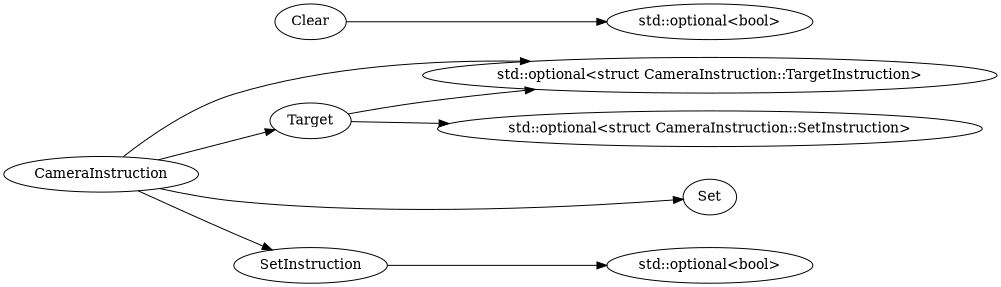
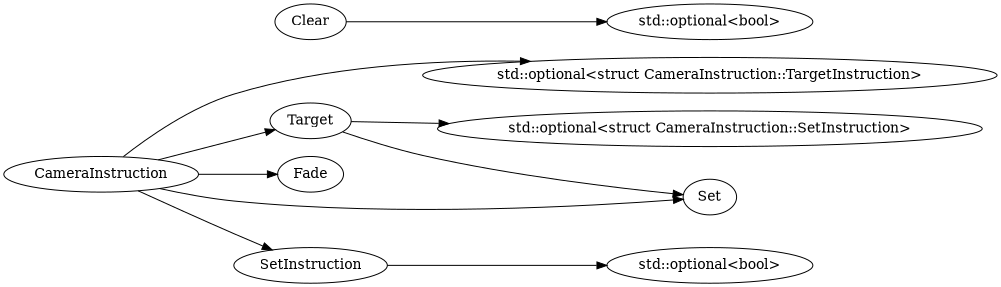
edge "Target" -> "std::optional<struct CameraInstruction::TargetInstruction>": now "Target" -> "Set"
node "Fade": added
